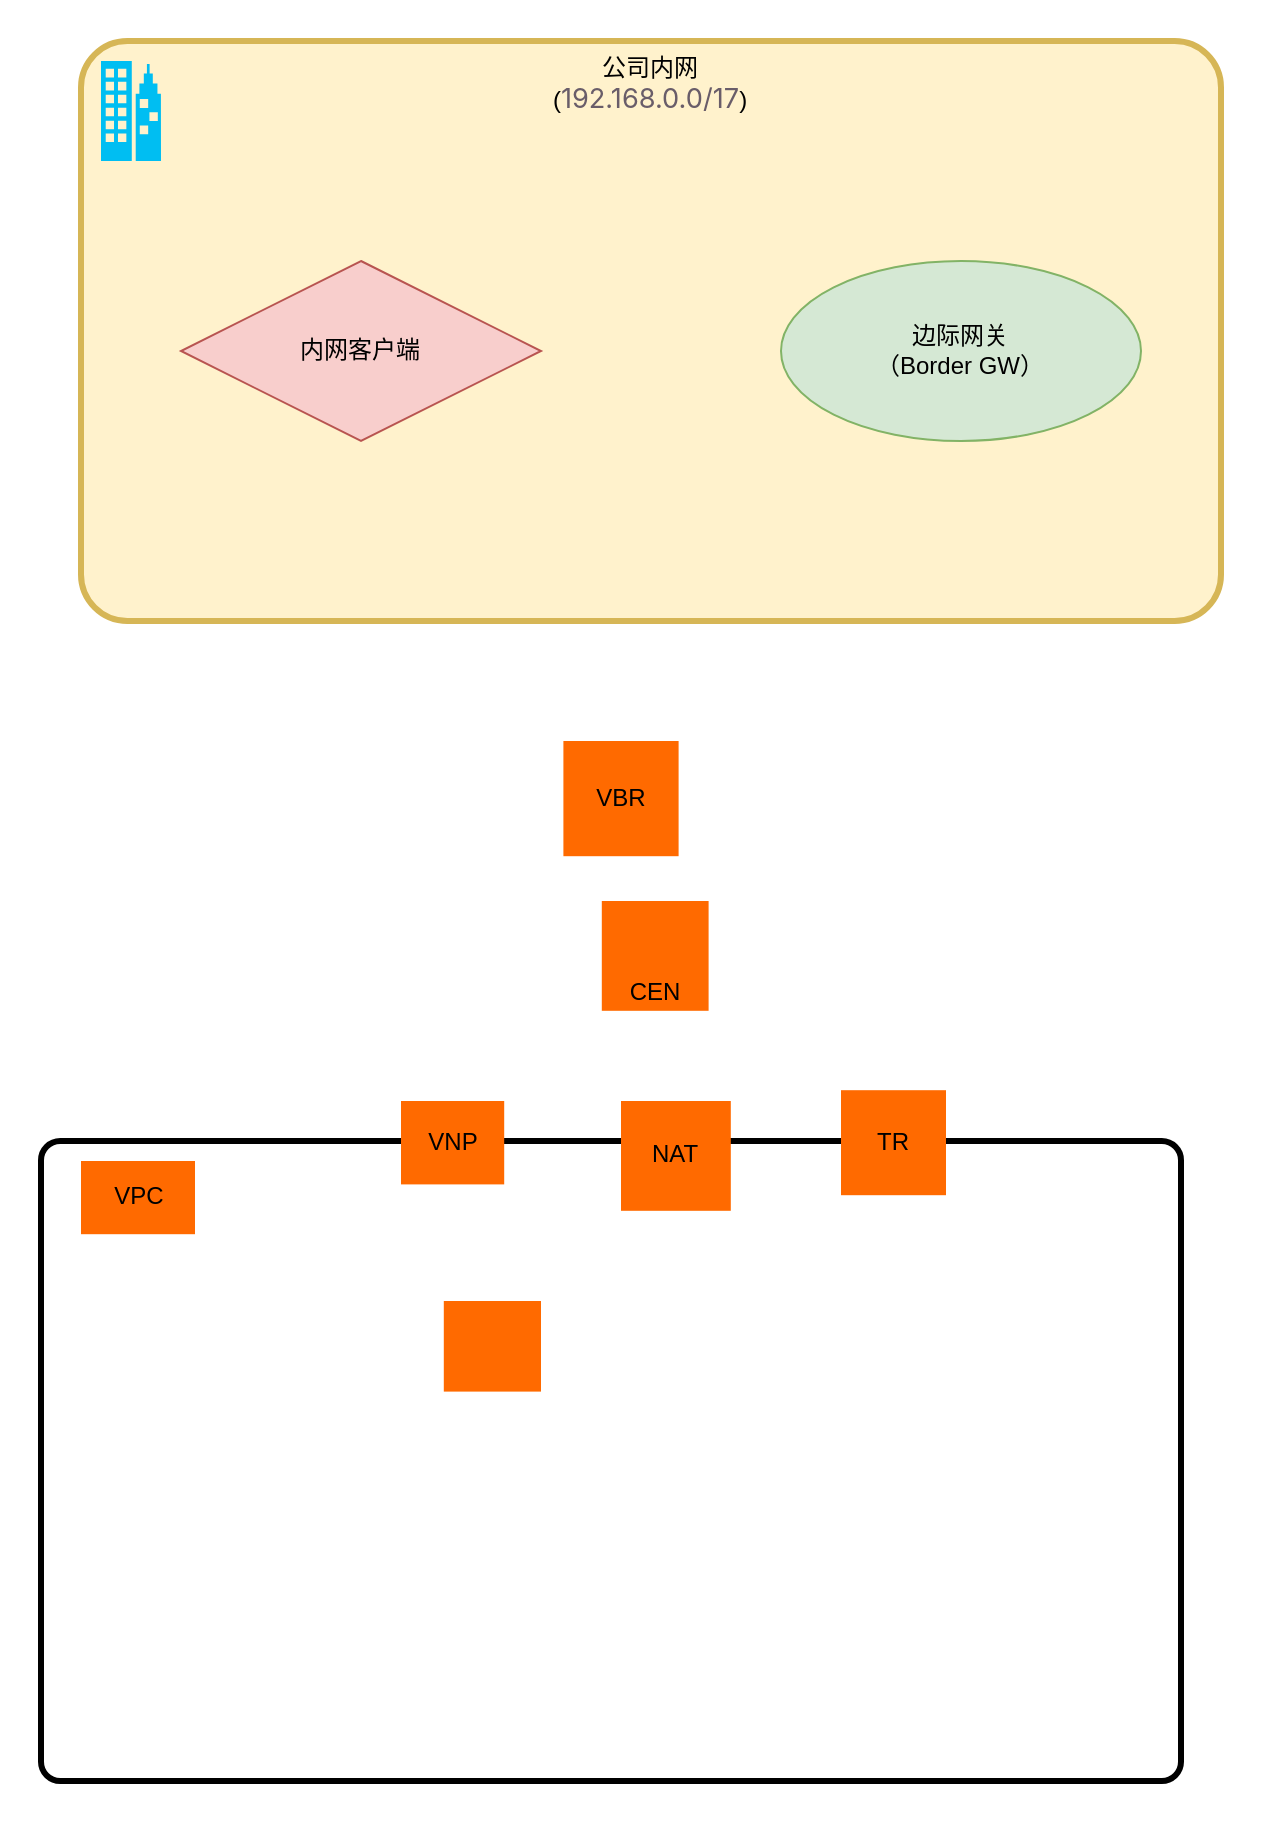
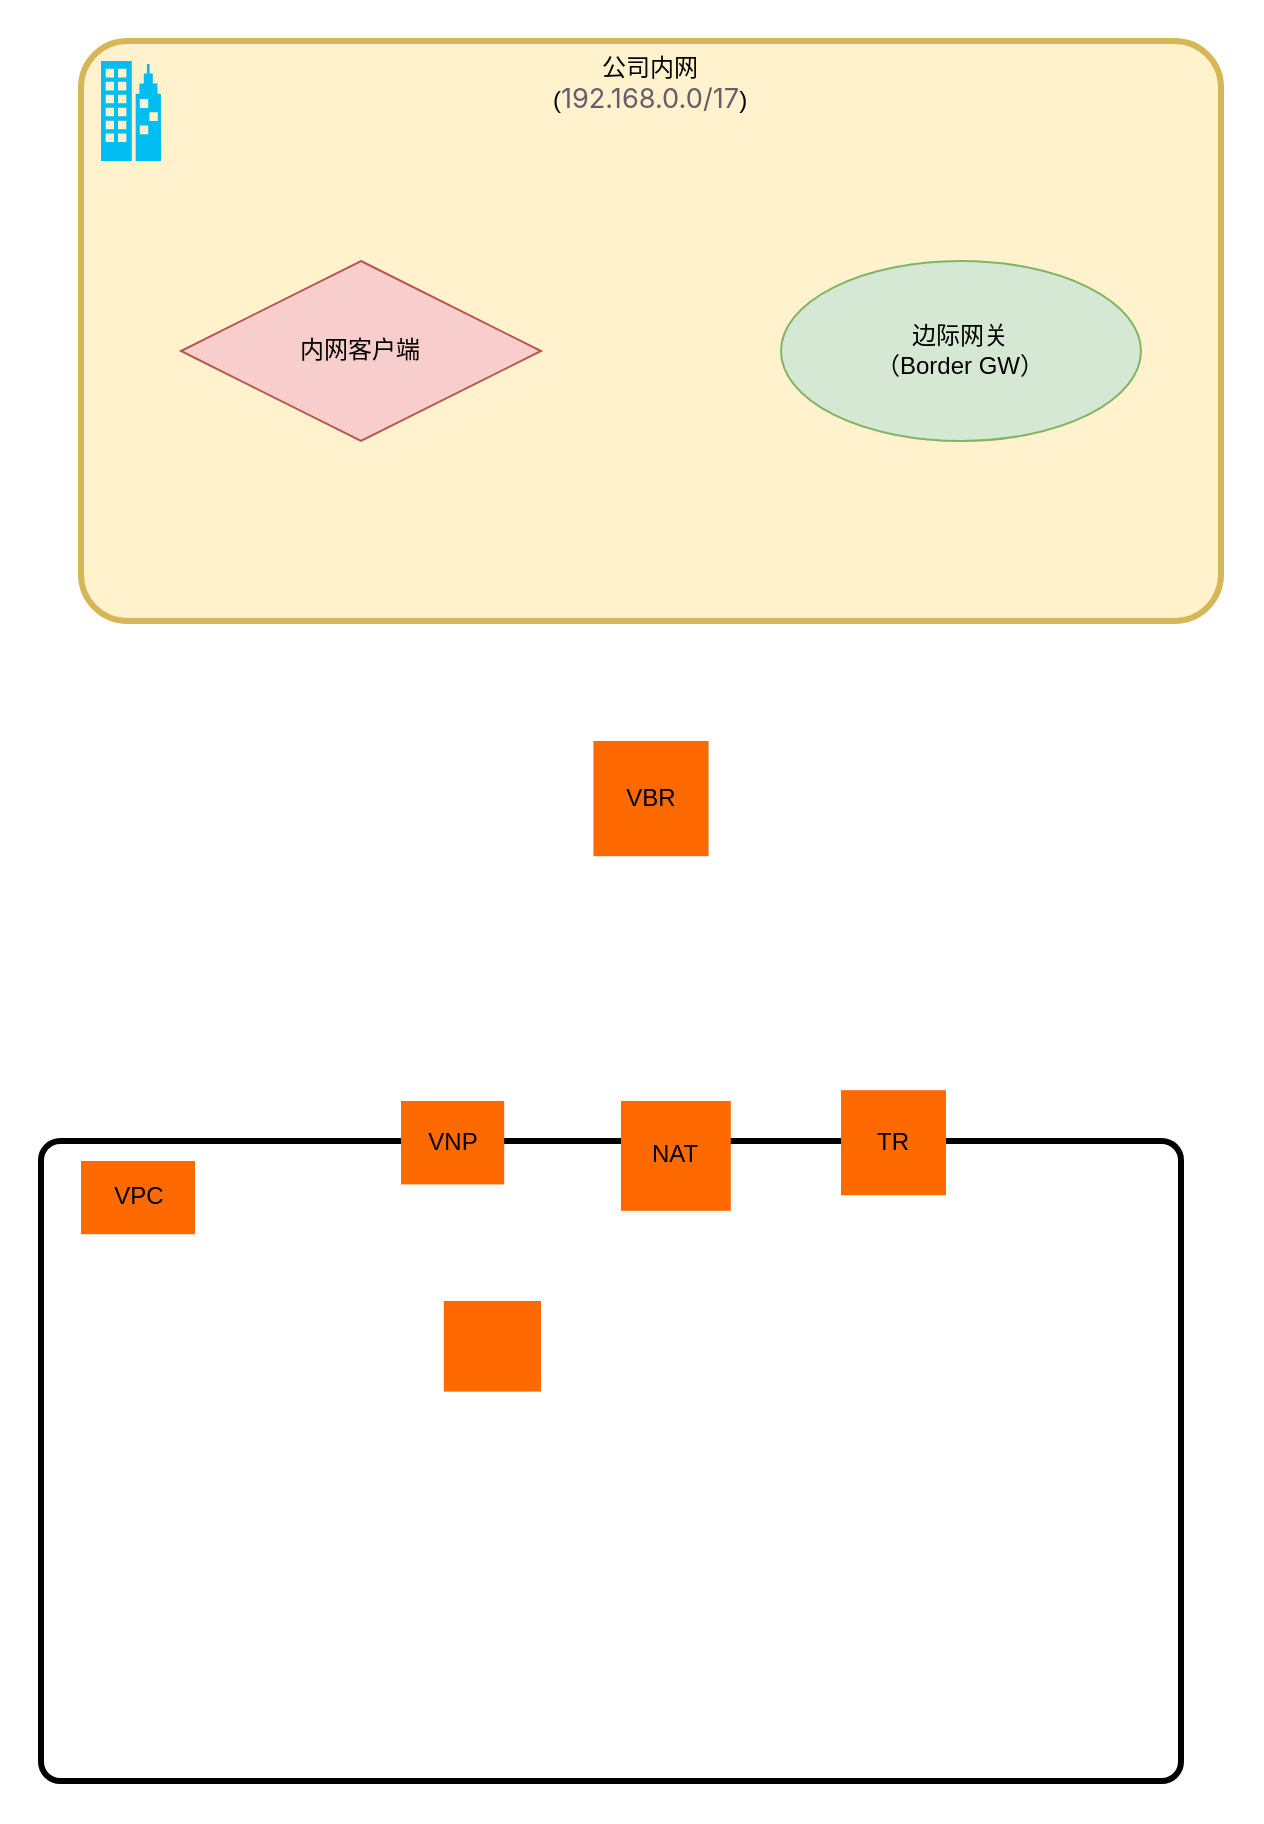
node "VBR": moved (621, 799) -> (651, 799)
node "CEN": removed
